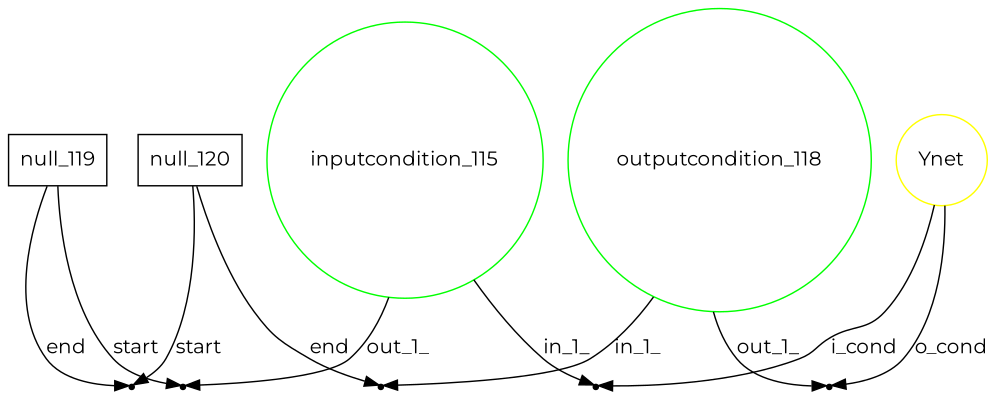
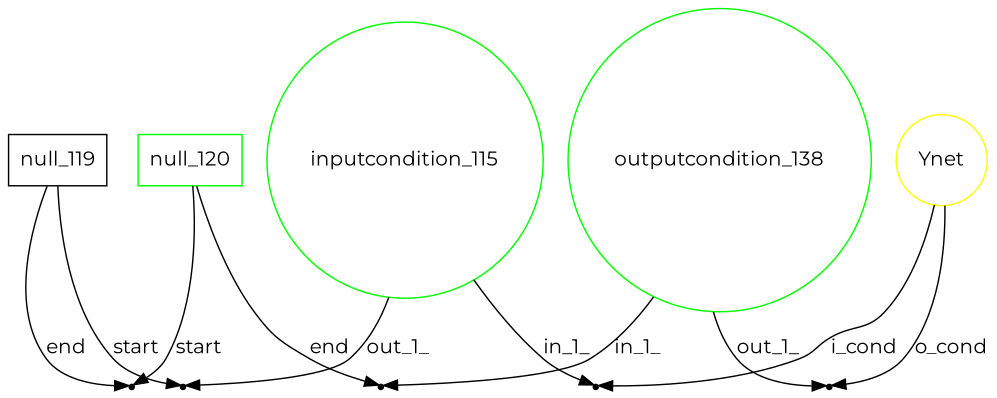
node "null_120": color black -> green
node "outputcondition_118": label "outputcondition_118" -> "outputcondition_138"
